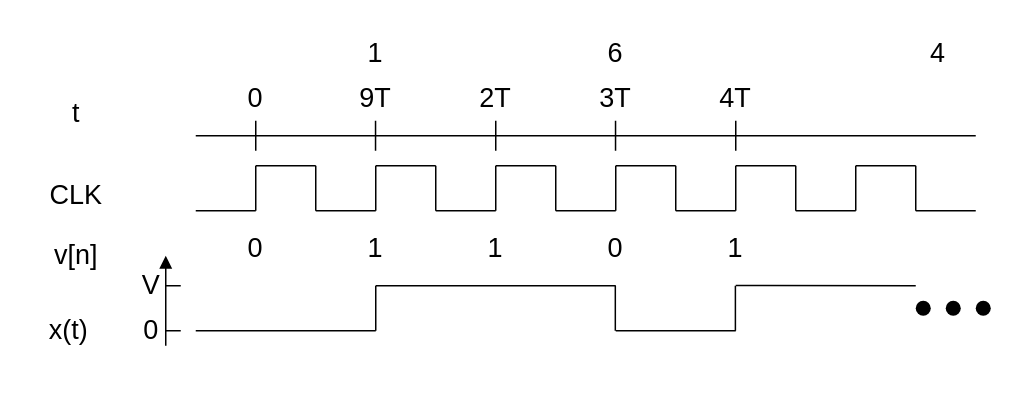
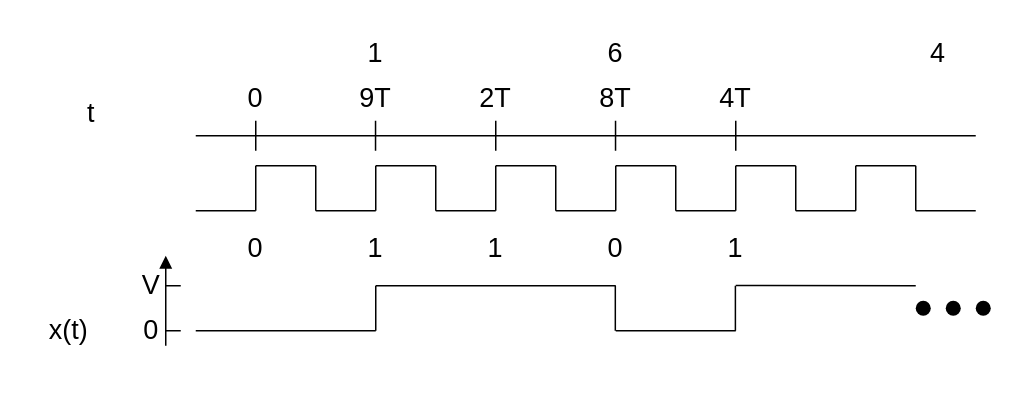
node "3T": label "3T" -> "8T"
node "t": moved (76, 113) -> (91, 113)
node "CLK": removed
node "v[n]": removed
